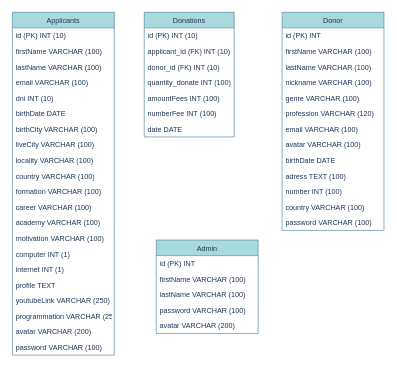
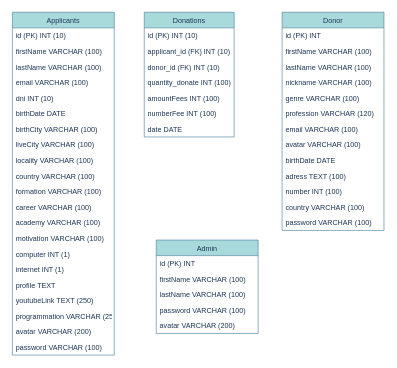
node "youtubeLink VARCHAR (250)": label "youtubeLink VARCHAR (250)" -> "youtubeLink TEXT (250)"
